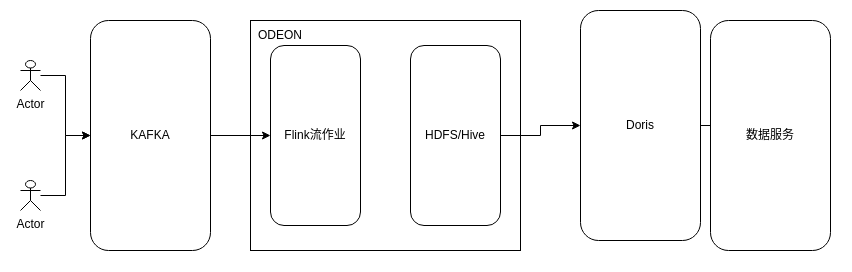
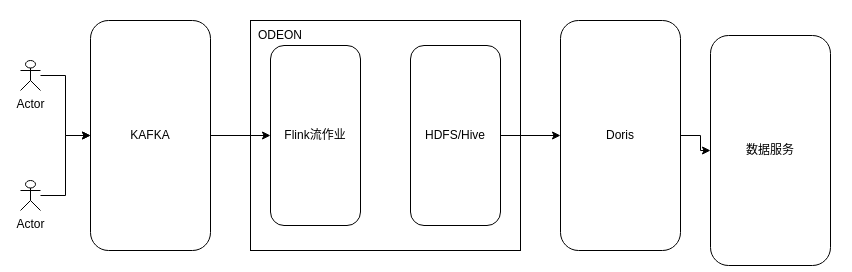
node "Doris": moved (641, 126) -> (621, 136)
node "数据服务": moved (771, 136) -> (771, 151)
